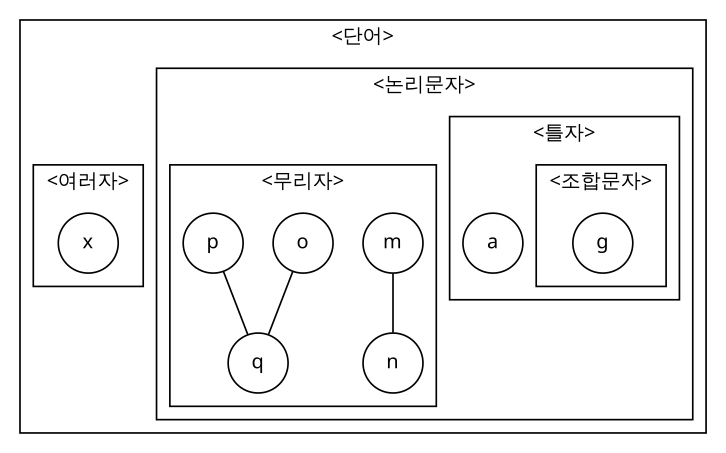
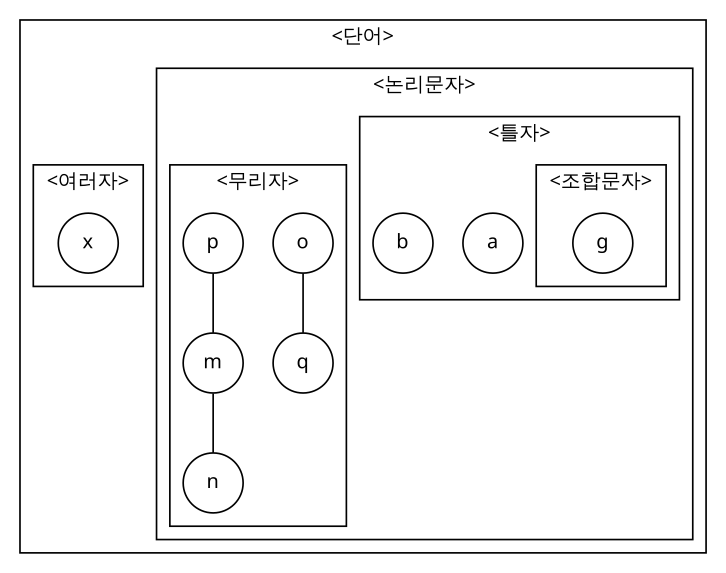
node "b": added
edge "p" -- "q": now "p" -- "m"
